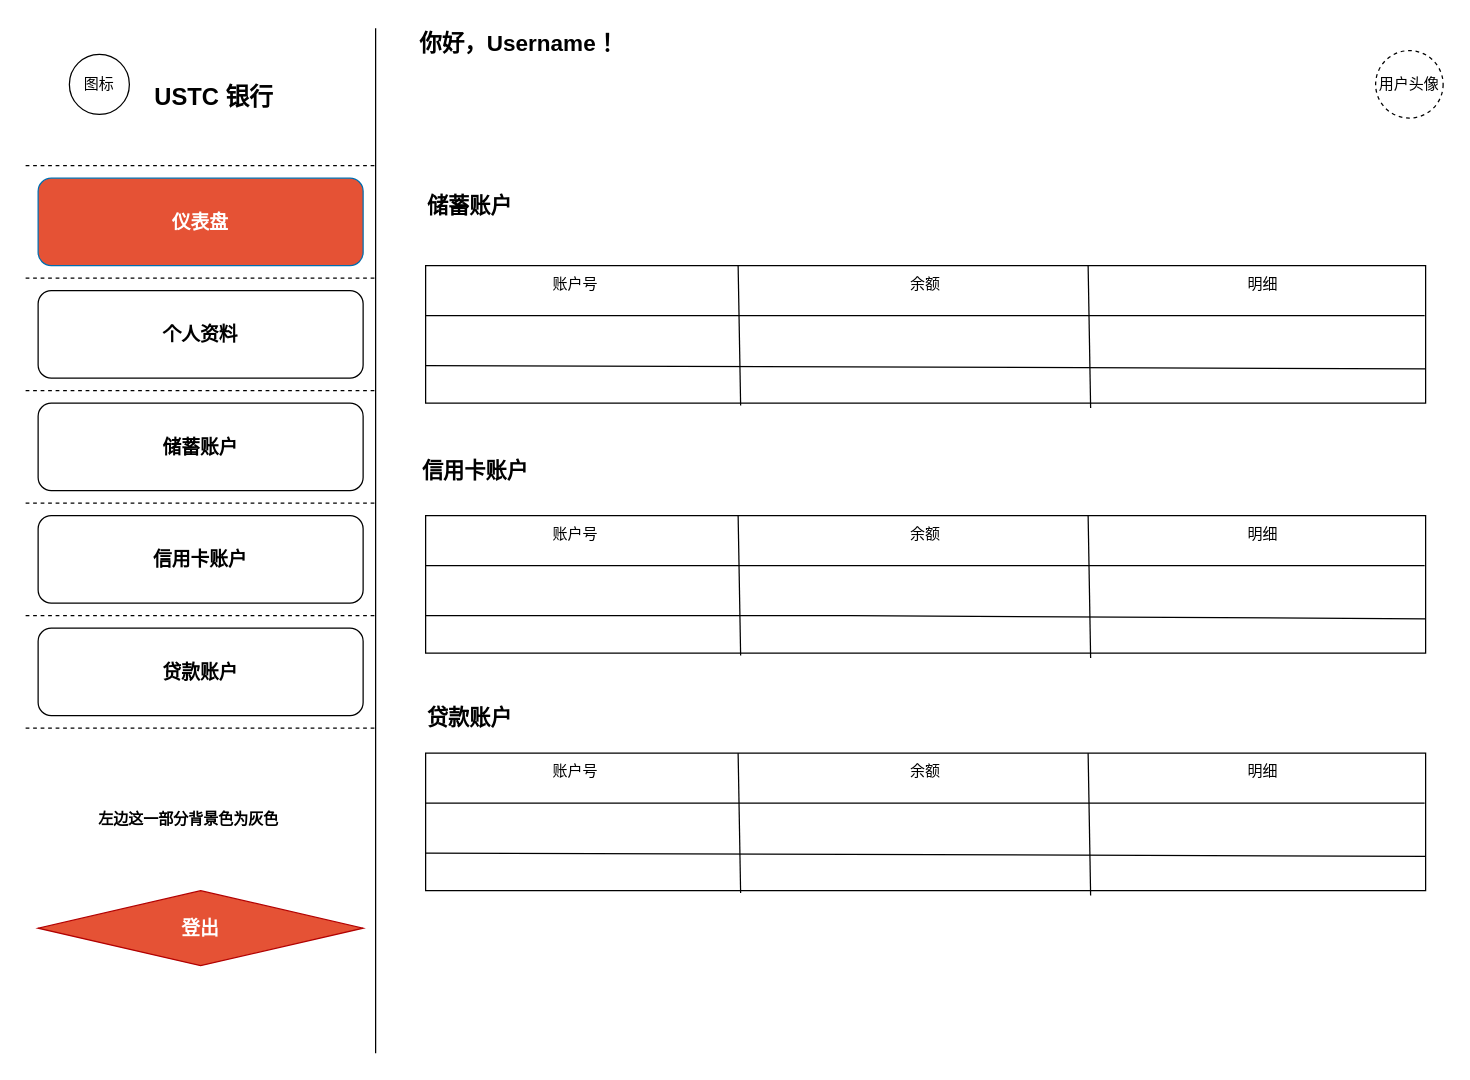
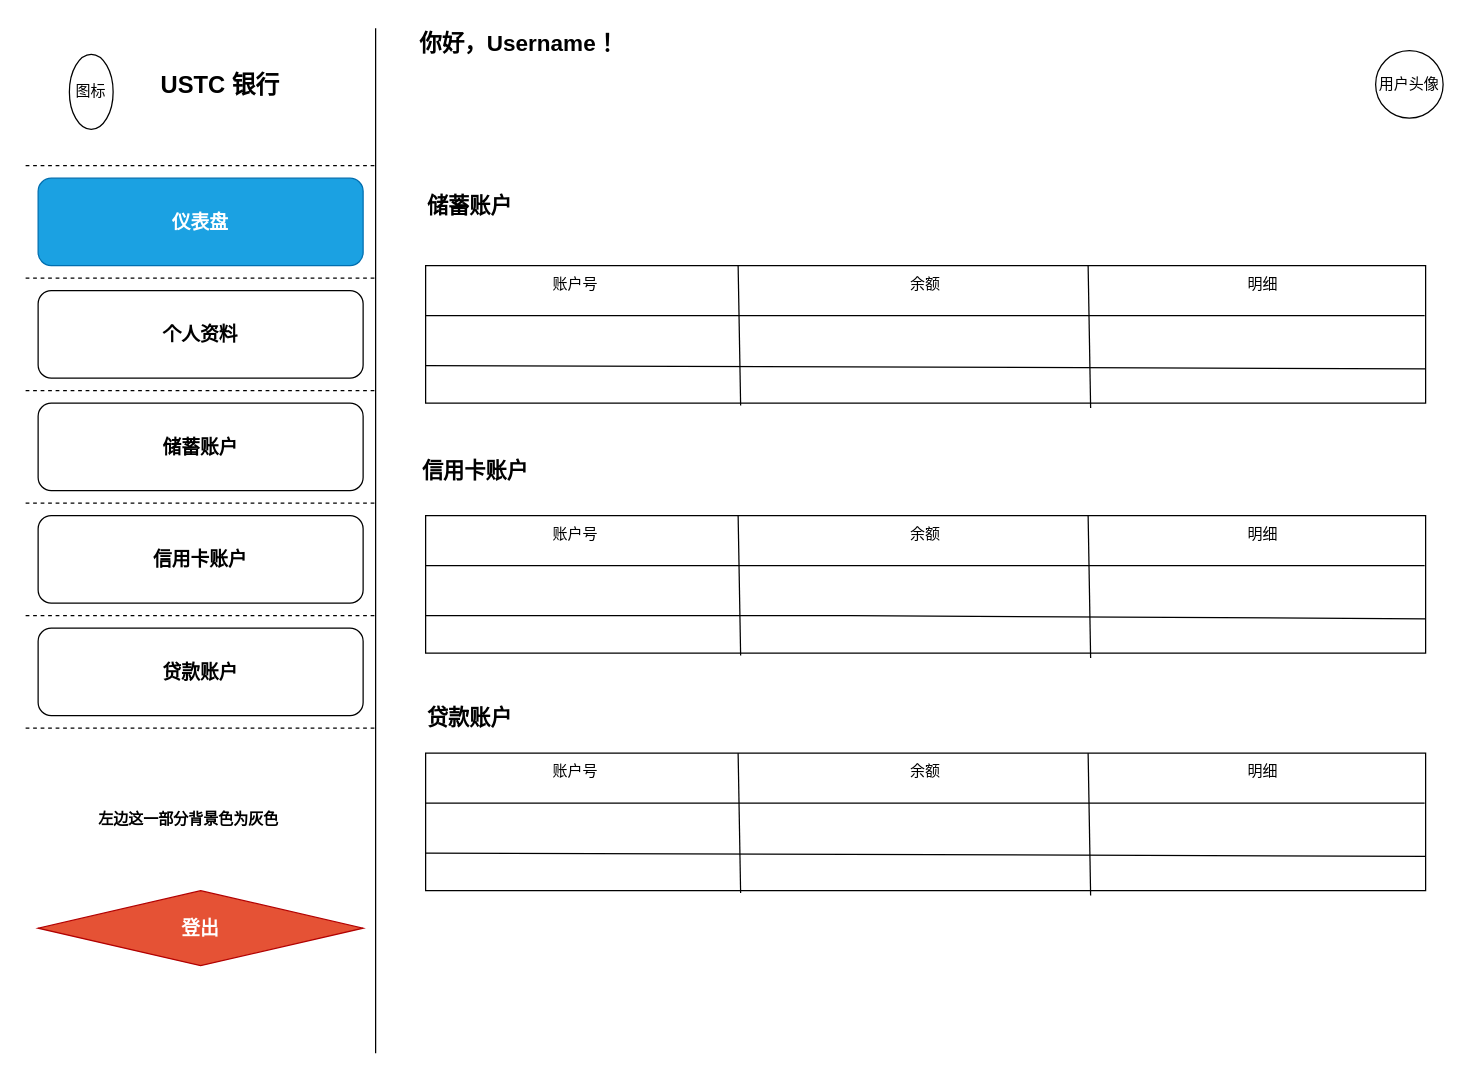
node "图标": size 60x60 -> 44x75
node "用户头像": style dashed -> solid
node "USTC 银行": moved (214, 98) -> (221, 86)
node "仪表盘": fillcolor #e55235 -> #1ba1e2
